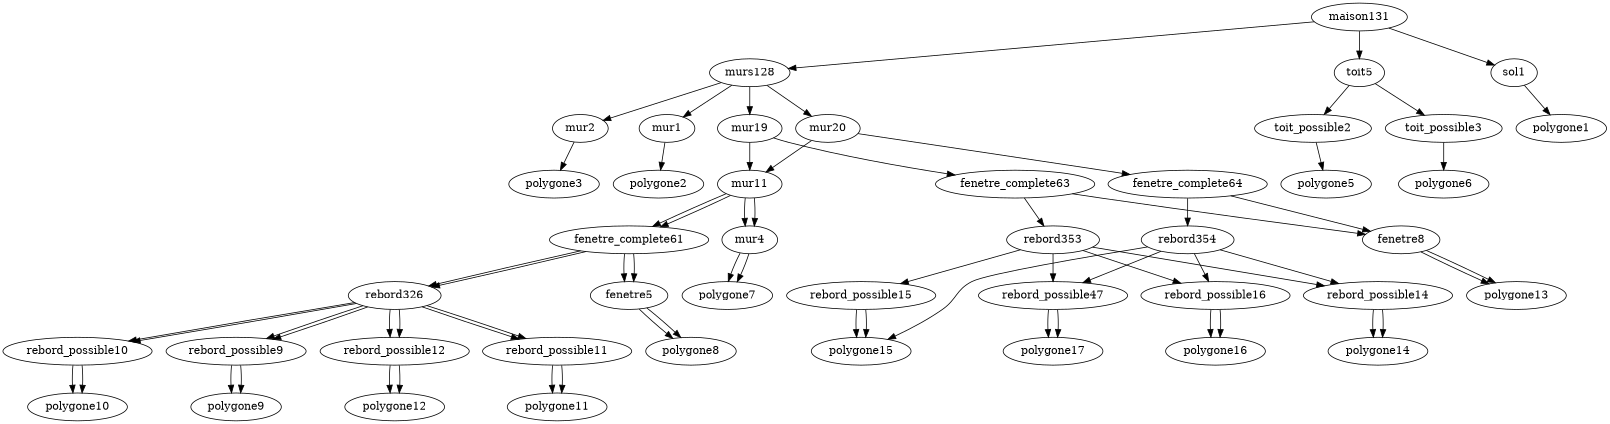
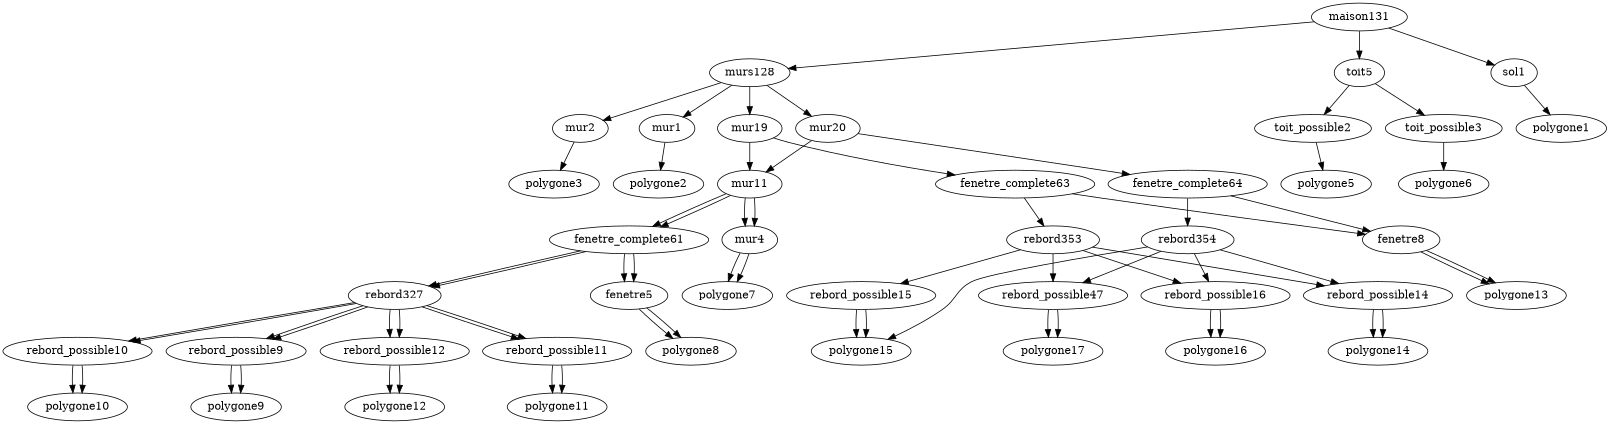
node "rebord326": label "rebord326" -> "rebord327"
